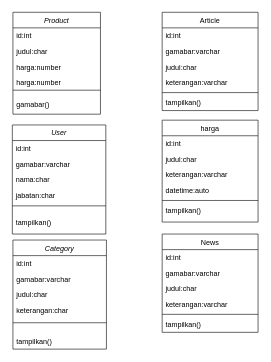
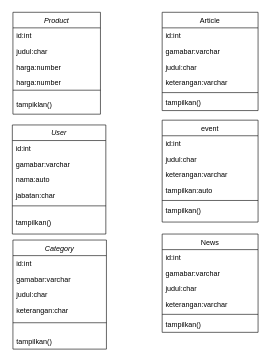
node "gamabar()": label "gamabar()" -> "tampiklan()"
node "harga": label "harga" -> "event"
node "nama:char": label "nama:char" -> "nama:auto"
node "datetime:auto": label "datetime:auto" -> "tampilkan:auto"
